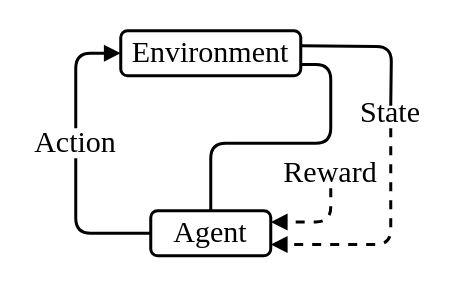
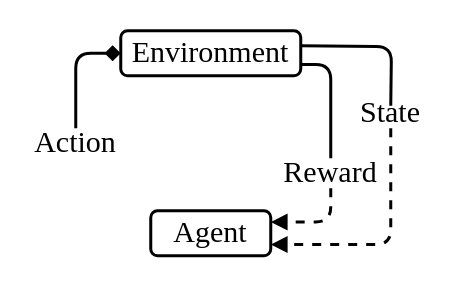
edge "Action" -> "Environment": arrowhead block -> diamond
edge "Environment" -- "Agent": now "Environment" -- "Reward"
edge "Action" -- "Agent": removed
